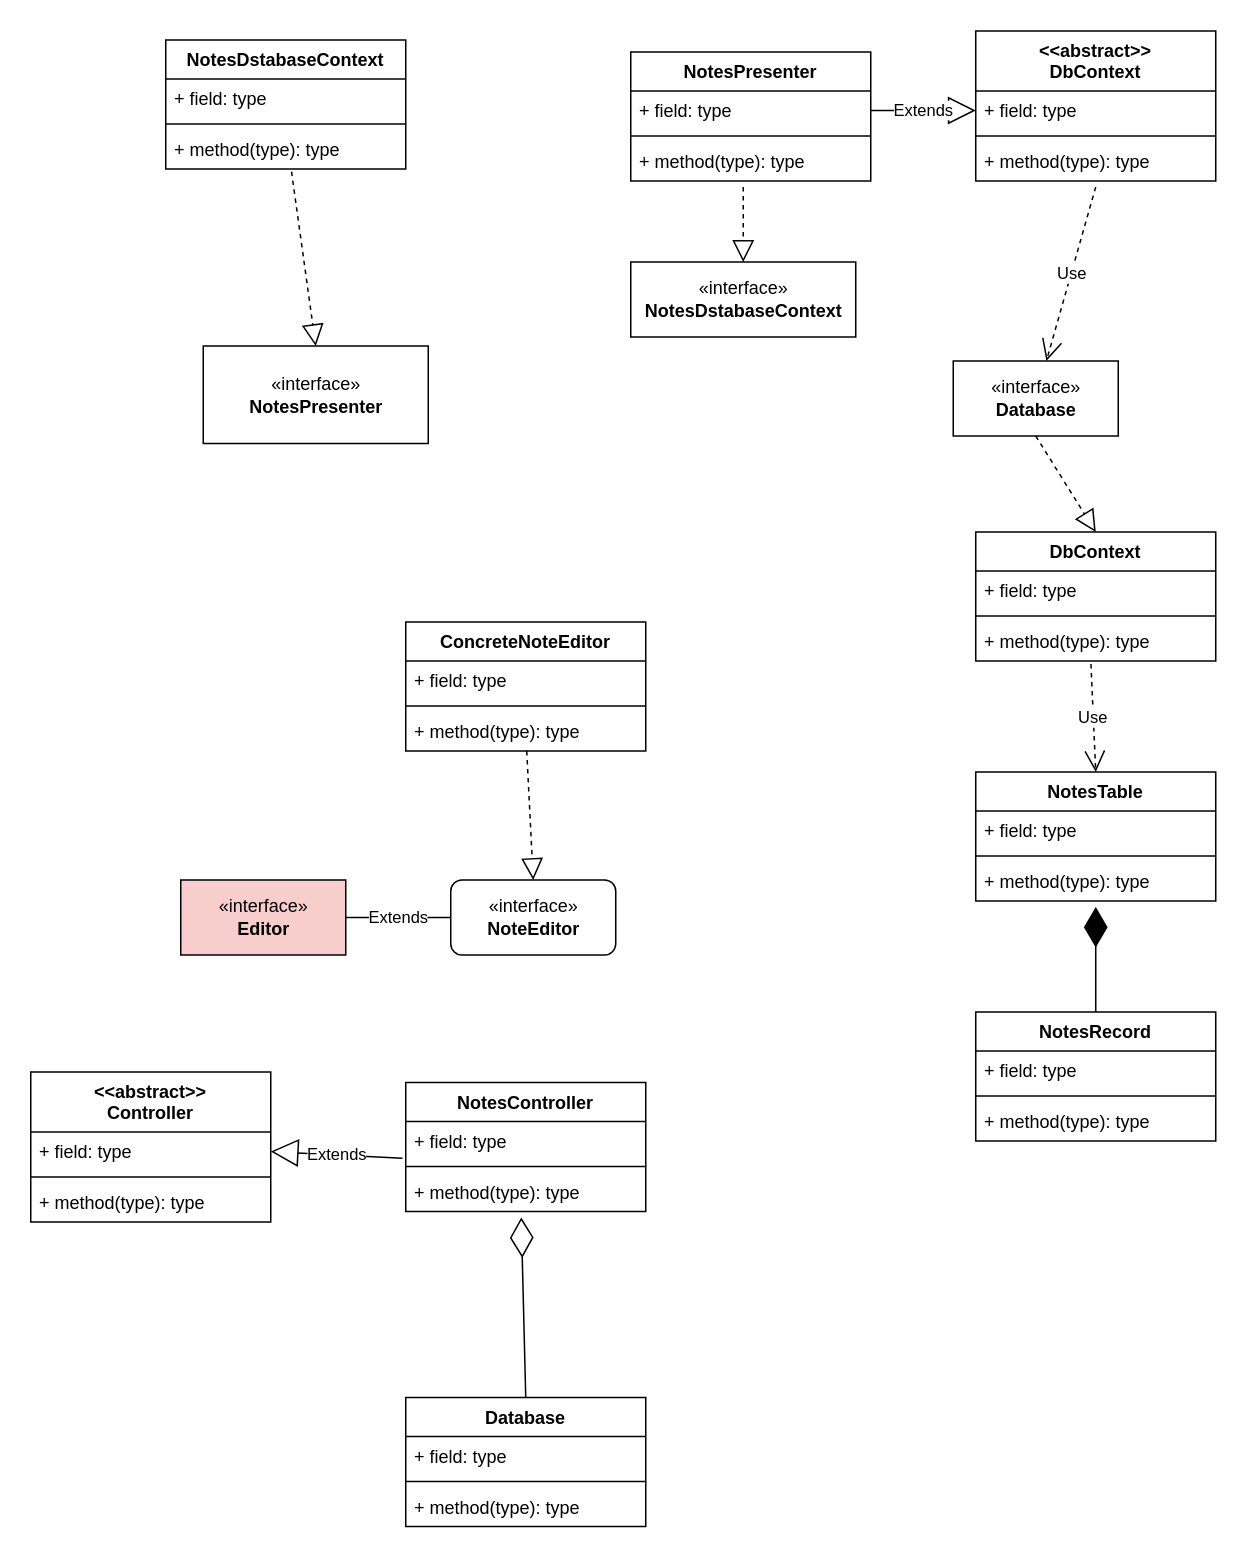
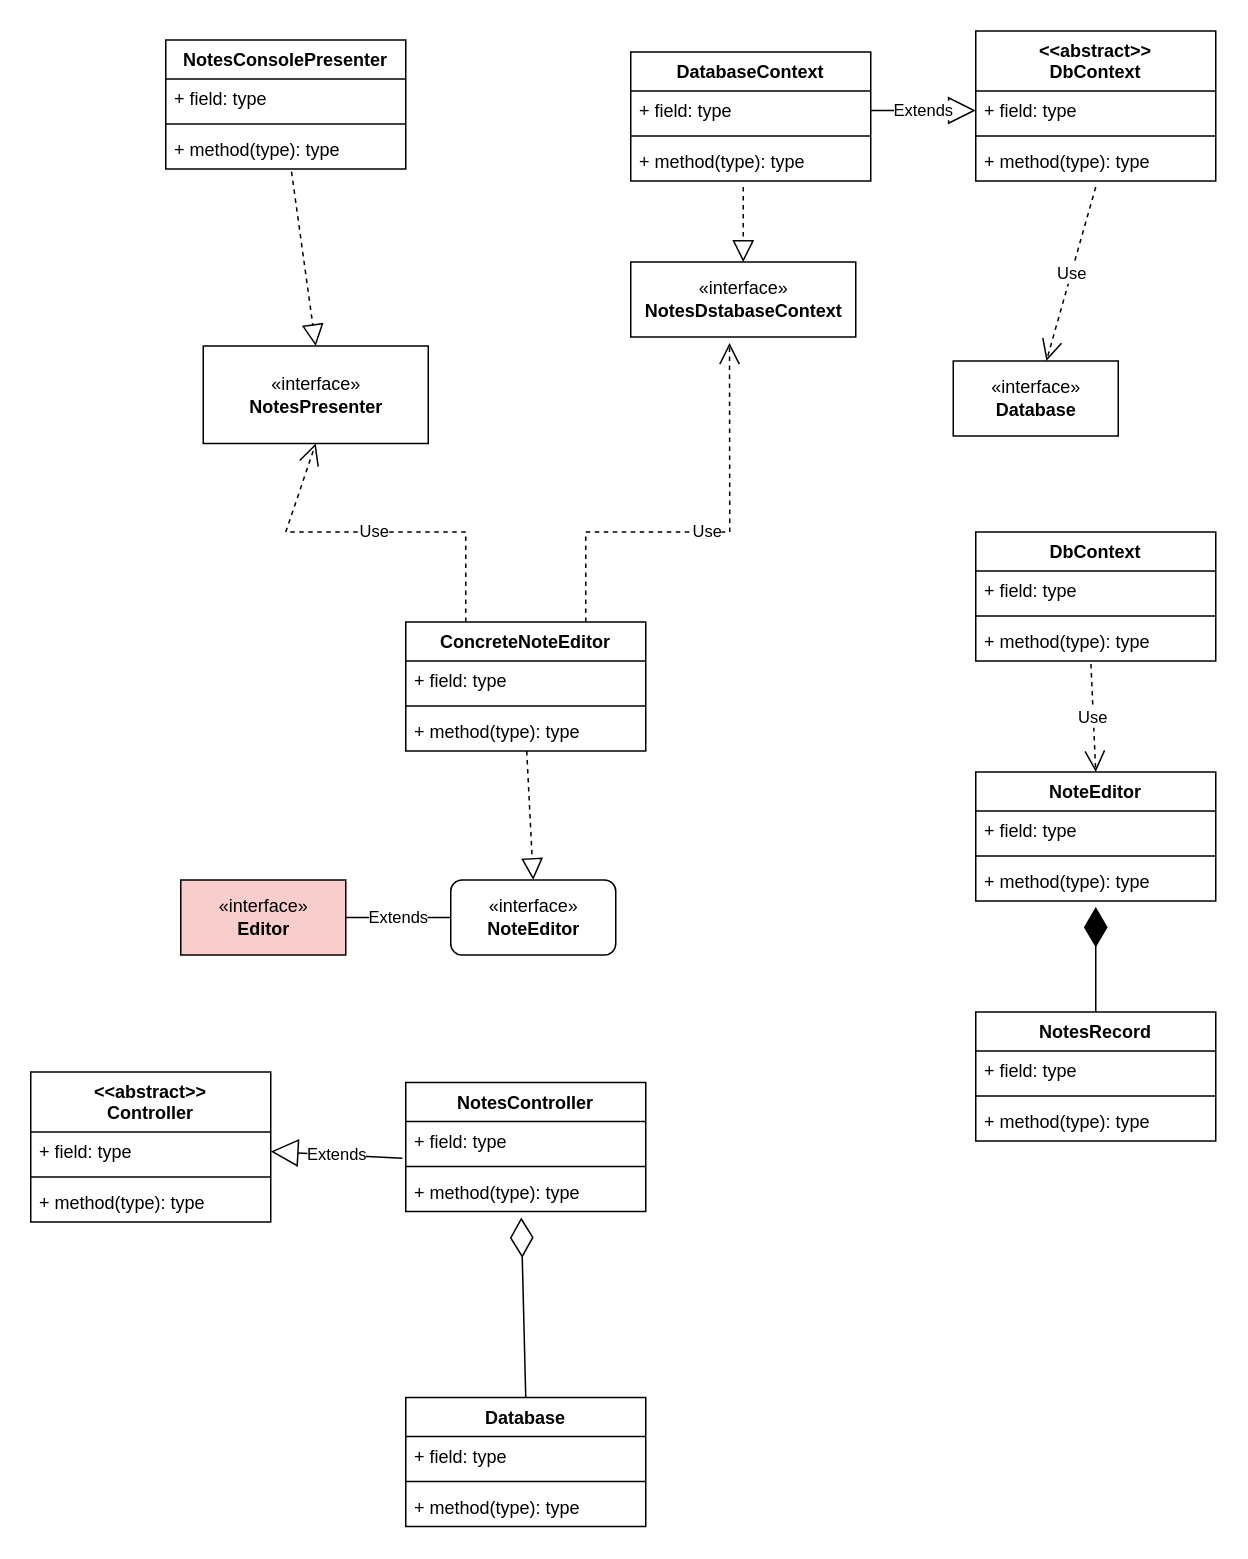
node "NotesDstabaseContext": label "NotesDstabaseContext" -> "NotesConsolePresenter"
node "NotesPresenter": label "NotesPresenter" -> "DatabaseContext"
edge "«interface» Database" -> "DbContext": removed
edge "ConcreteNoteEditor" -> "«interface» NotesPresenter": added, label "Use"
edge "ConcreteNoteEditor" -> "«interface» NotesDstabaseContext": added, label "Use"
node "NotesTable": label "NotesTable" -> "NoteEditor"
